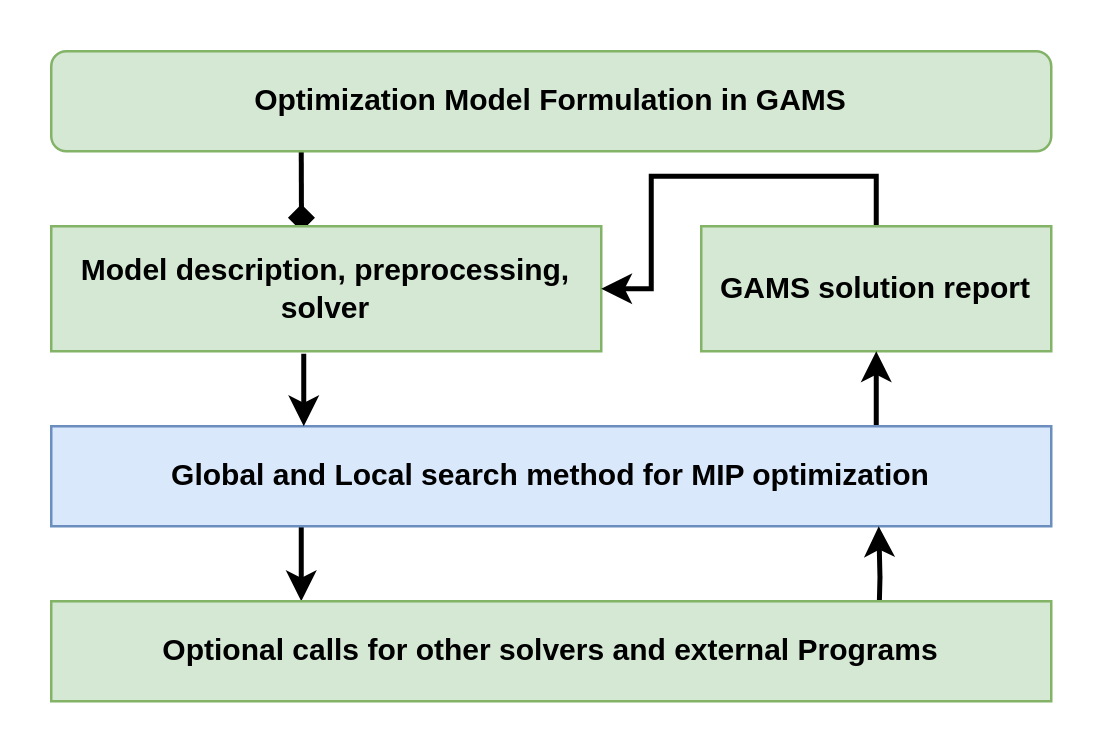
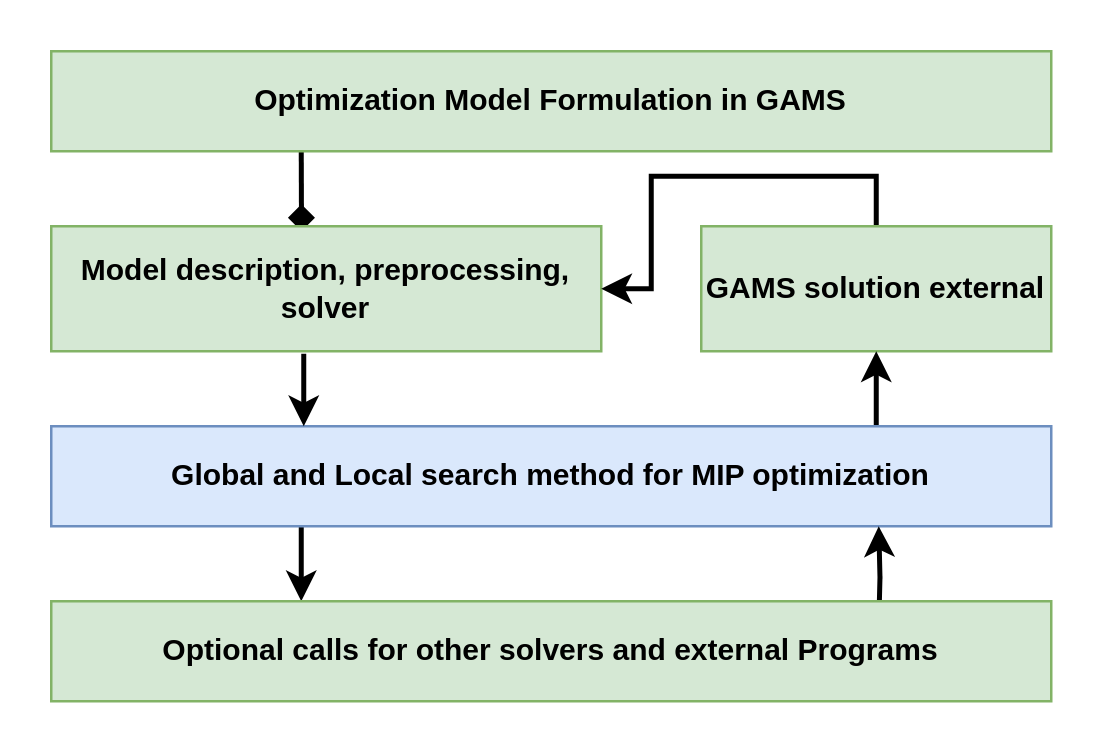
node "Optimization Model Formulation in GAMS": shape rounded rectangle -> rectangle
node "GAMS solution report": label "GAMS solution report" -> "GAMS solution external"
